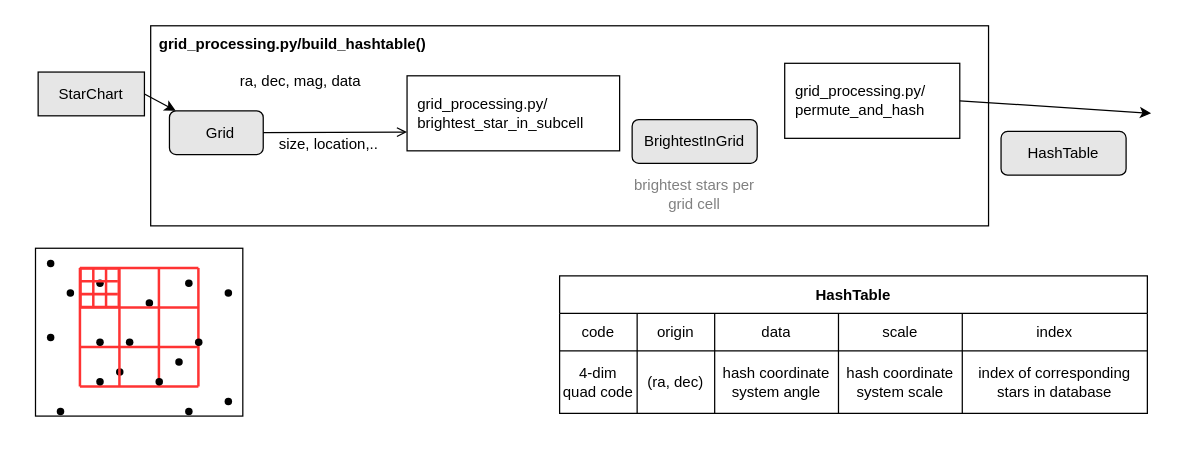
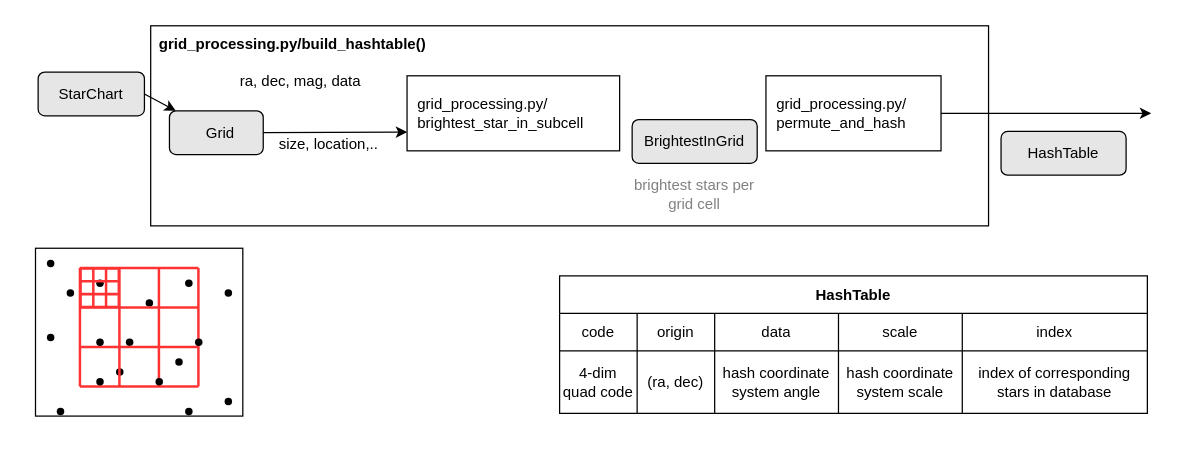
node "StarChart": shape rectangle -> rounded rectangle
node "grid_processing.py/ permute_and_hash": moved (872, 101) -> (853, 113)
edge "Grid" -> "grid_processing.py/ brightest_star_in_subcell": arrowhead open -> classic
